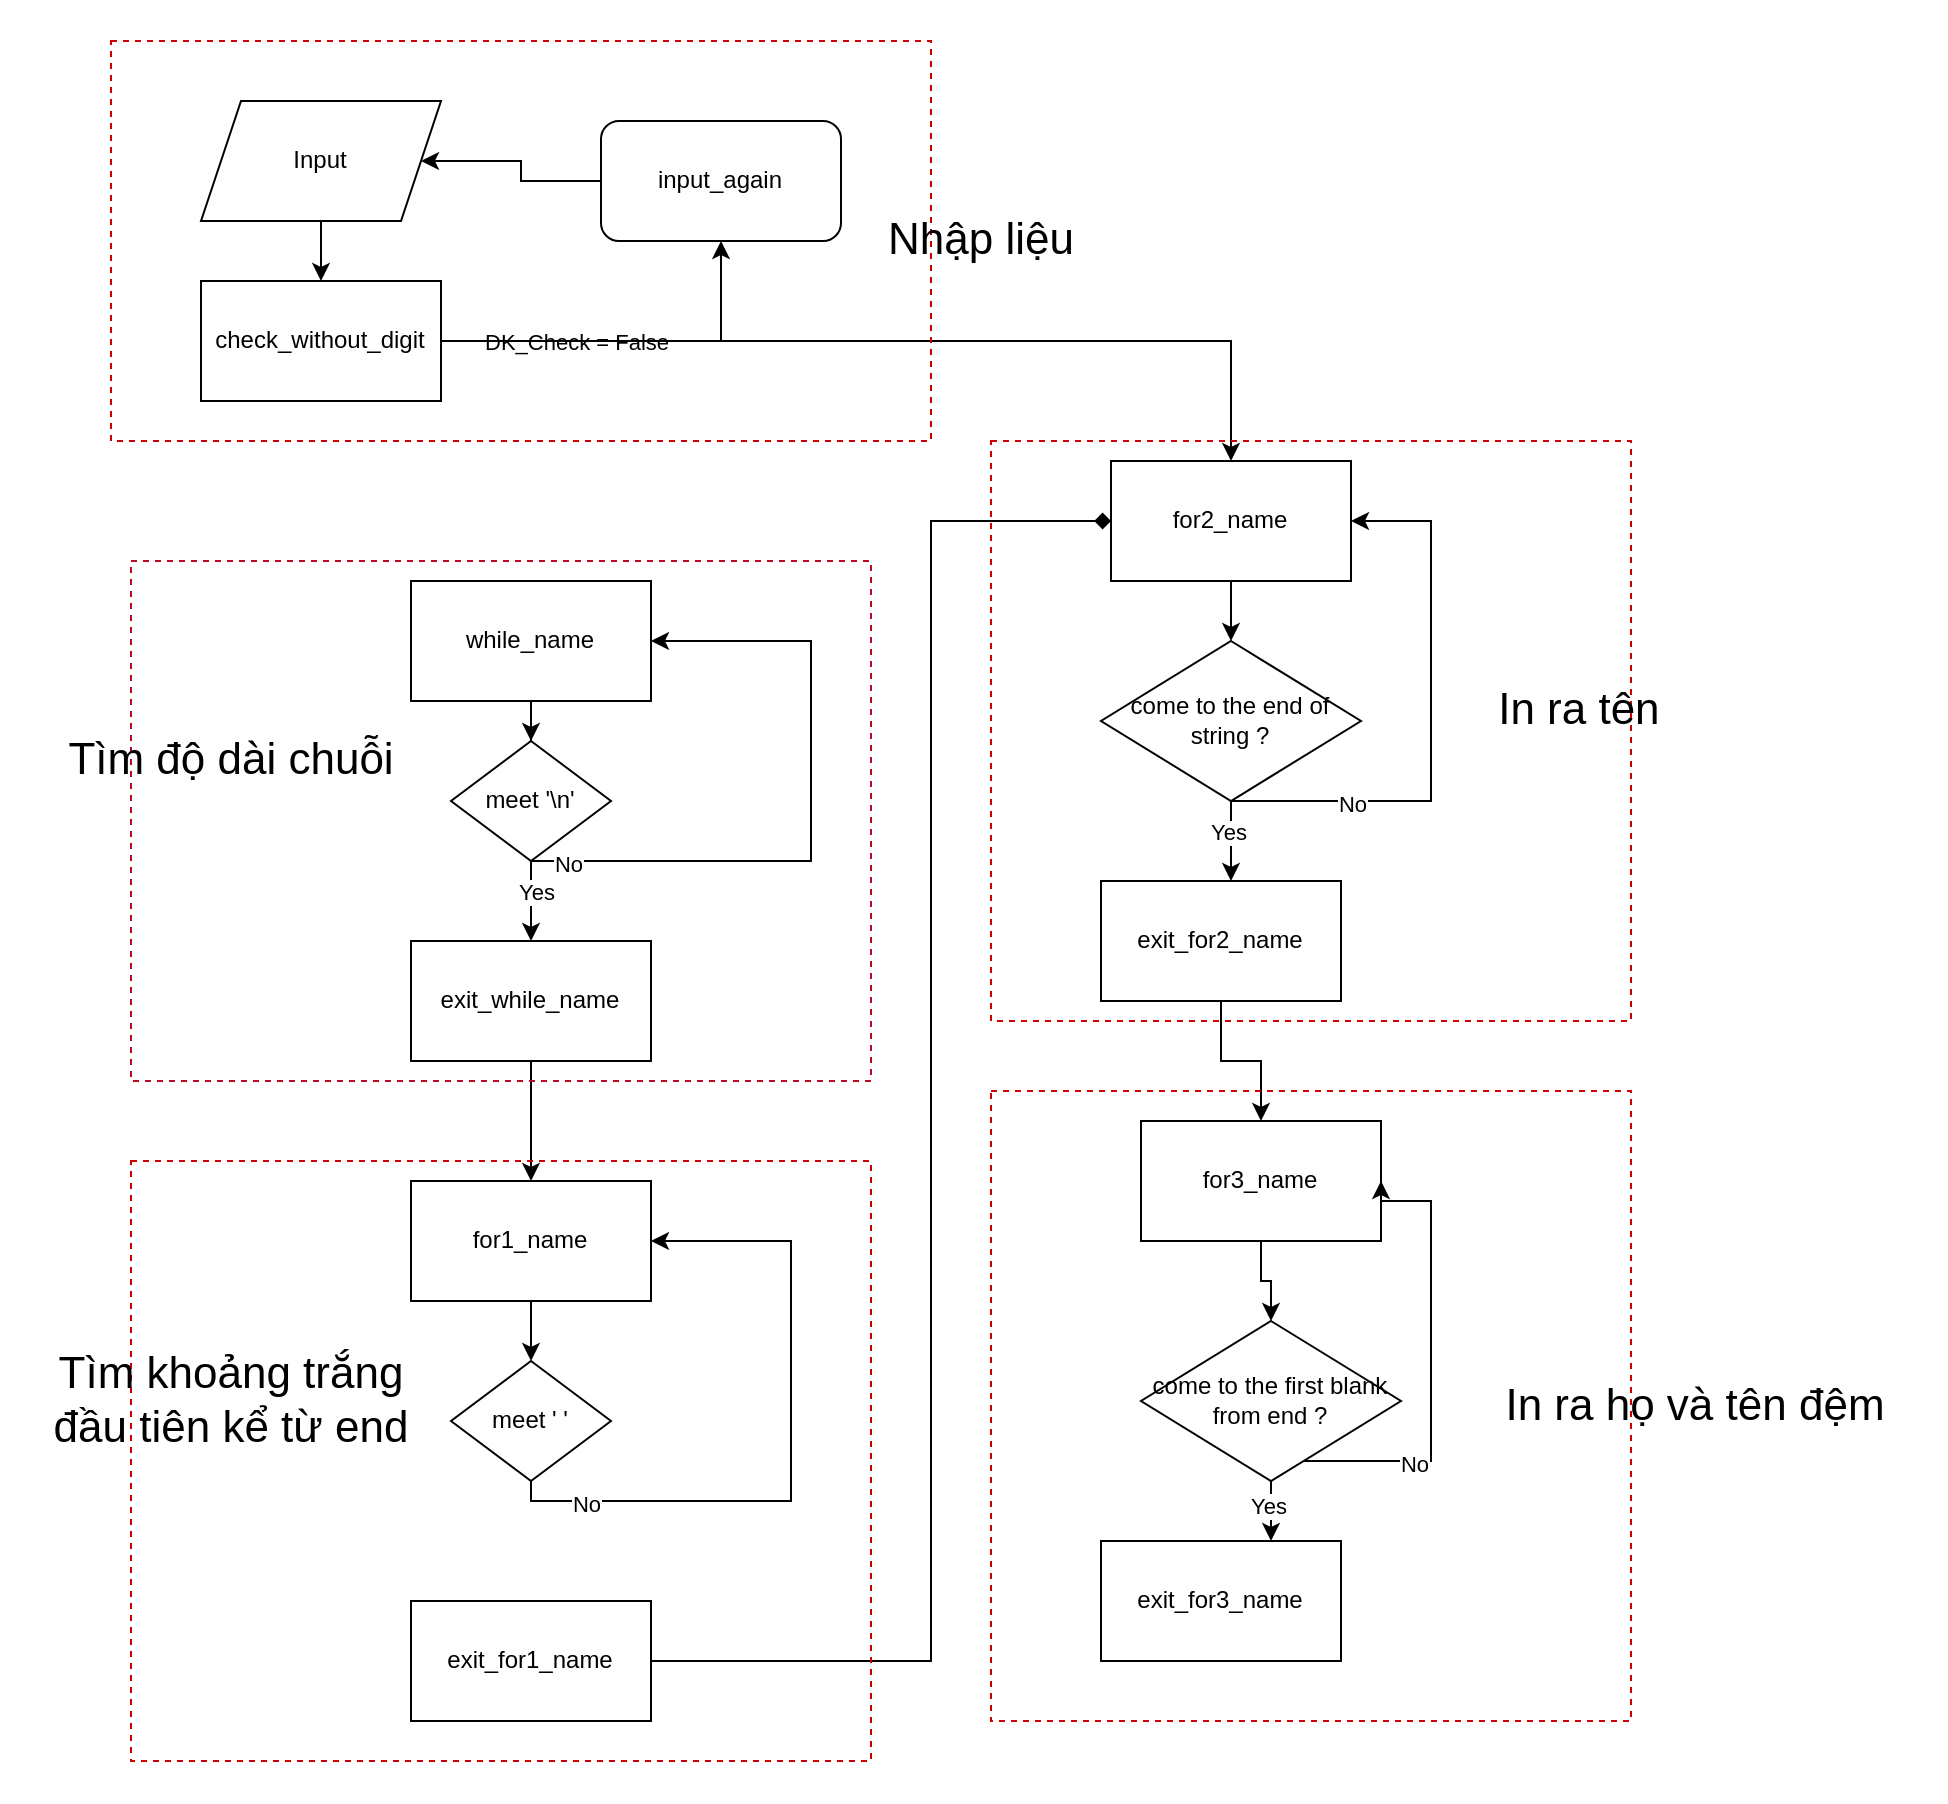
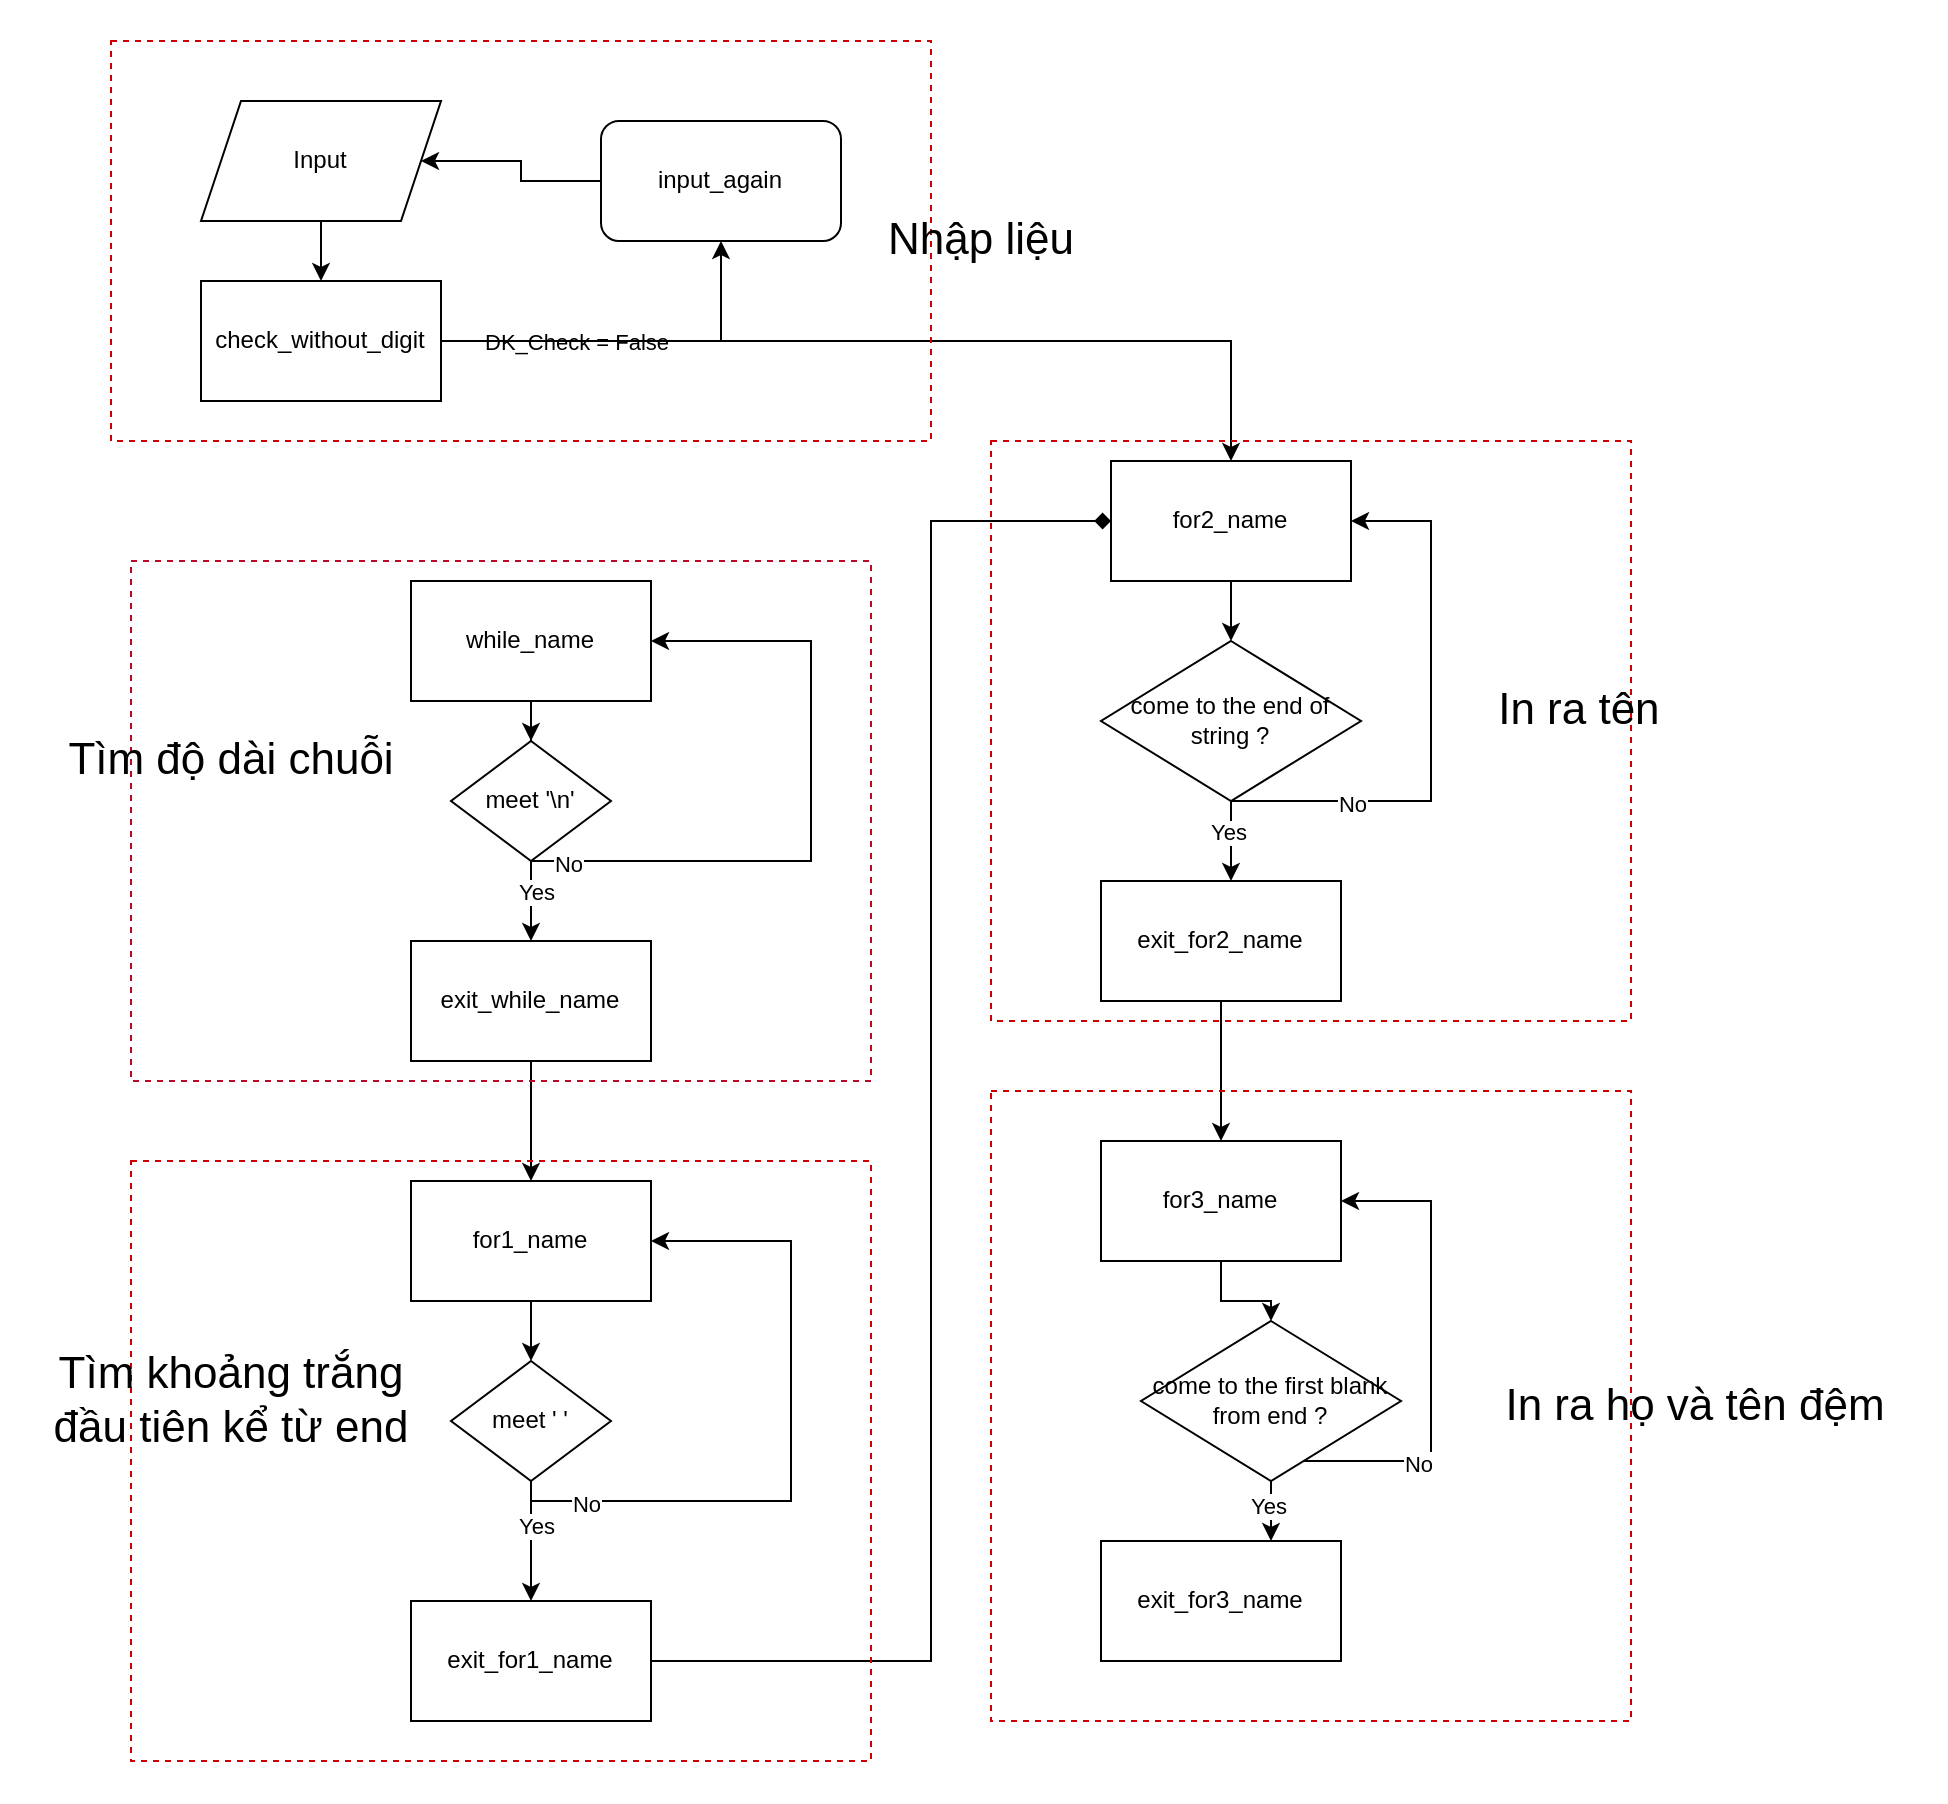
node "for3_name": moved (1261, 1181) -> (1221, 1201)
edge "meet ' '" -> "exit_for1_name": added, label "Yes"
